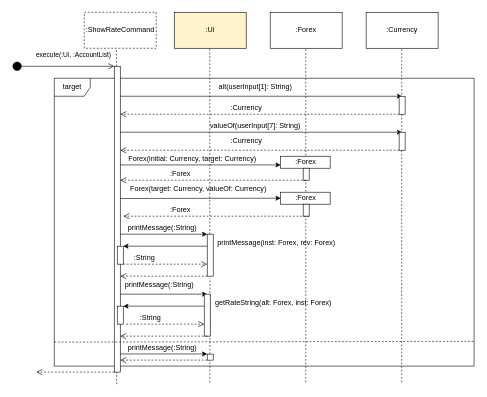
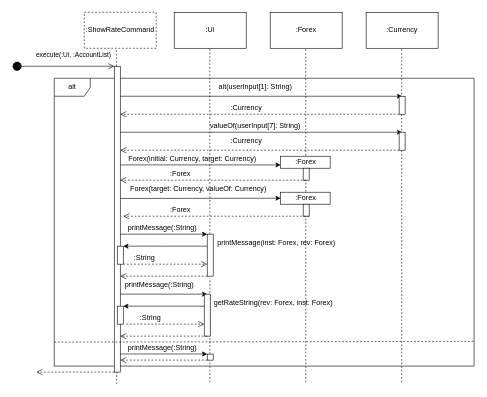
node ":Ui": fillcolor #fff2cc -> #ffffff
node "target": label "target" -> "alt"
node "getRateString(alt: Forex, inst: Forex)": label "getRateString(alt: Forex, inst: Forex)" -> "getRateString(rev: Forex, inst: Forex)"
